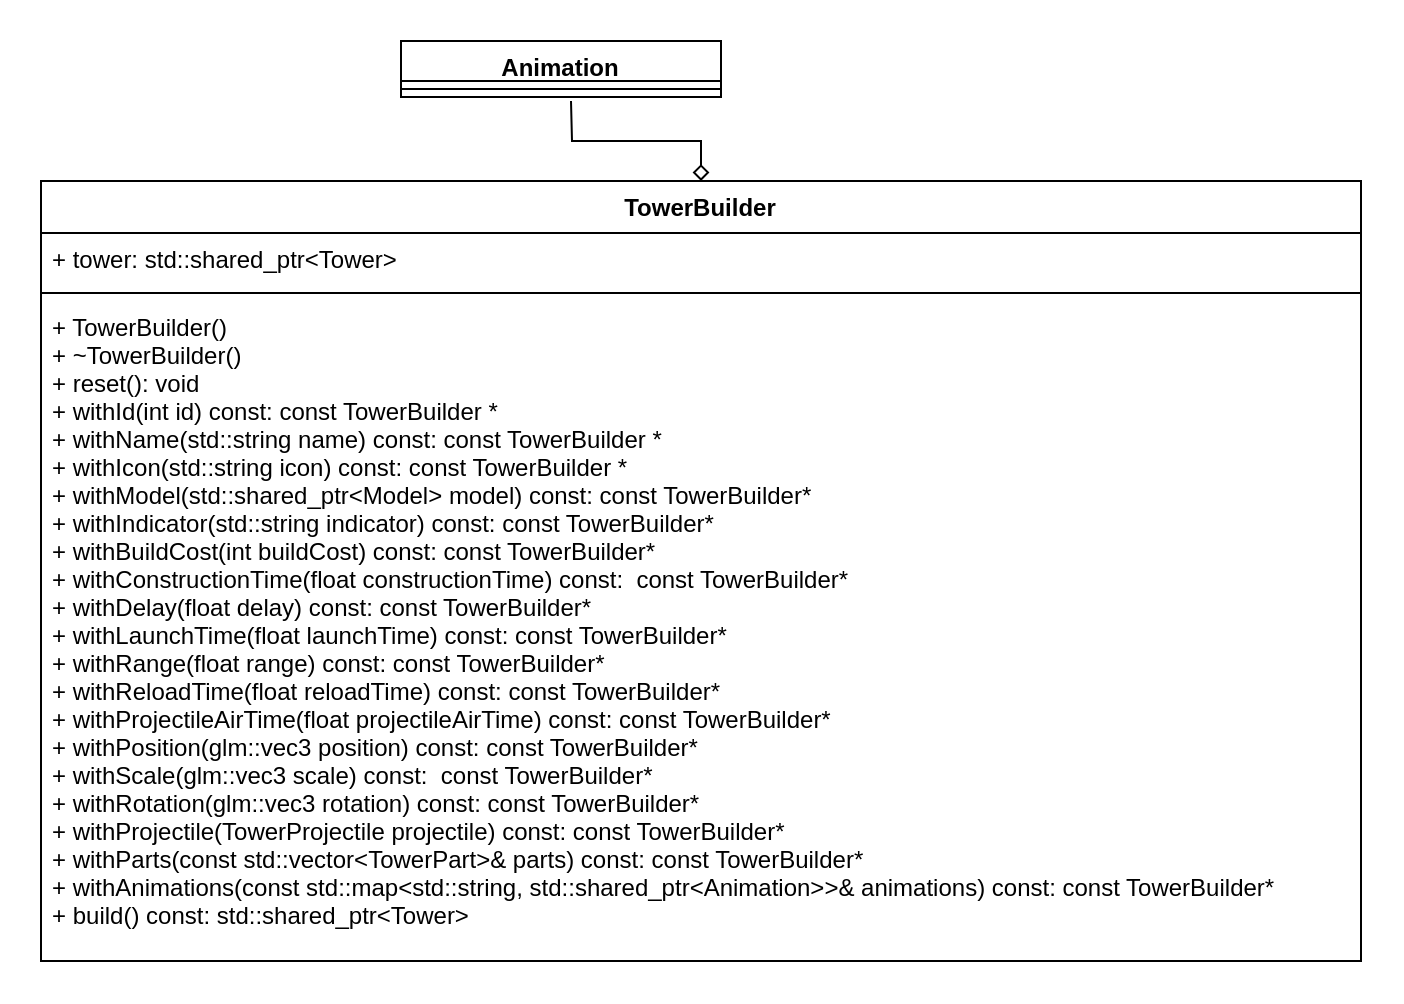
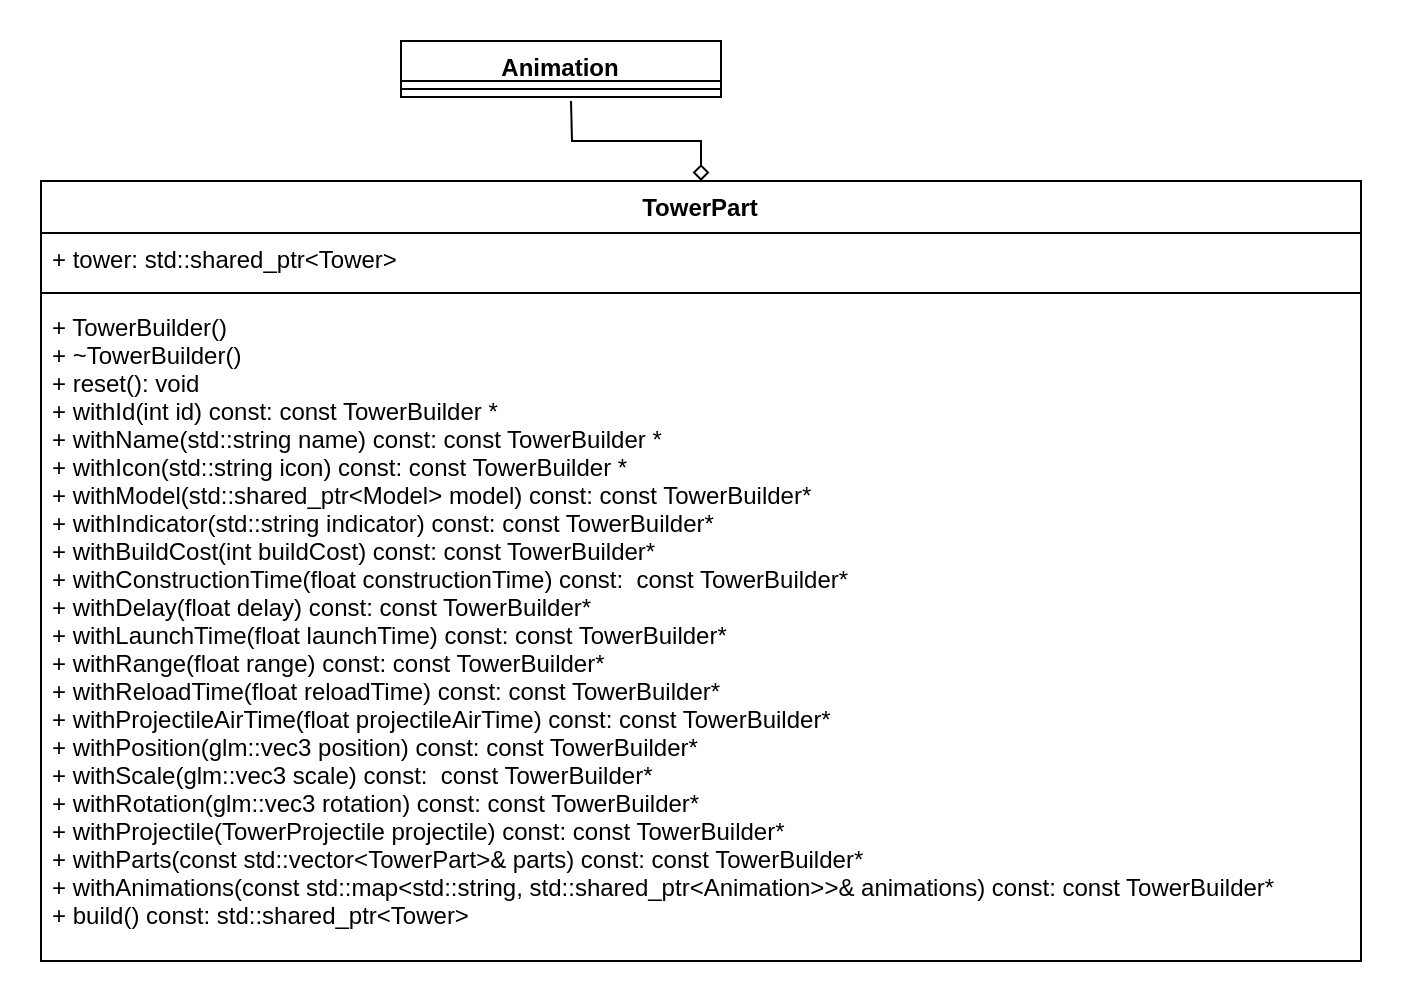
node "TowerBuilder": label "TowerBuilder" -> "TowerPart"
